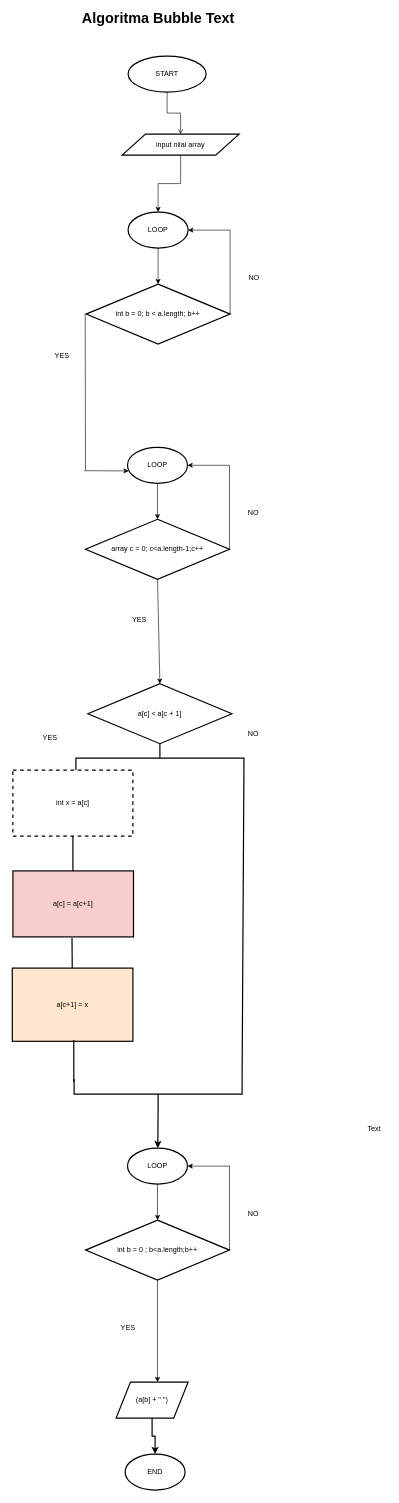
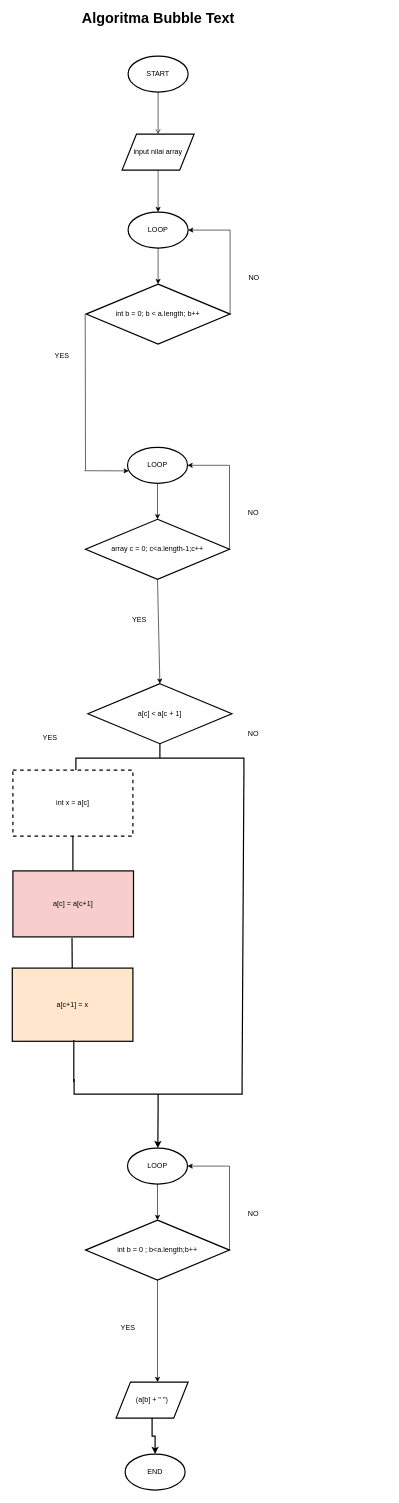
node "START": size 78x36 -> 60x36
node "input nilai array": size 117x21 -> 72x36
node "Text": removed
